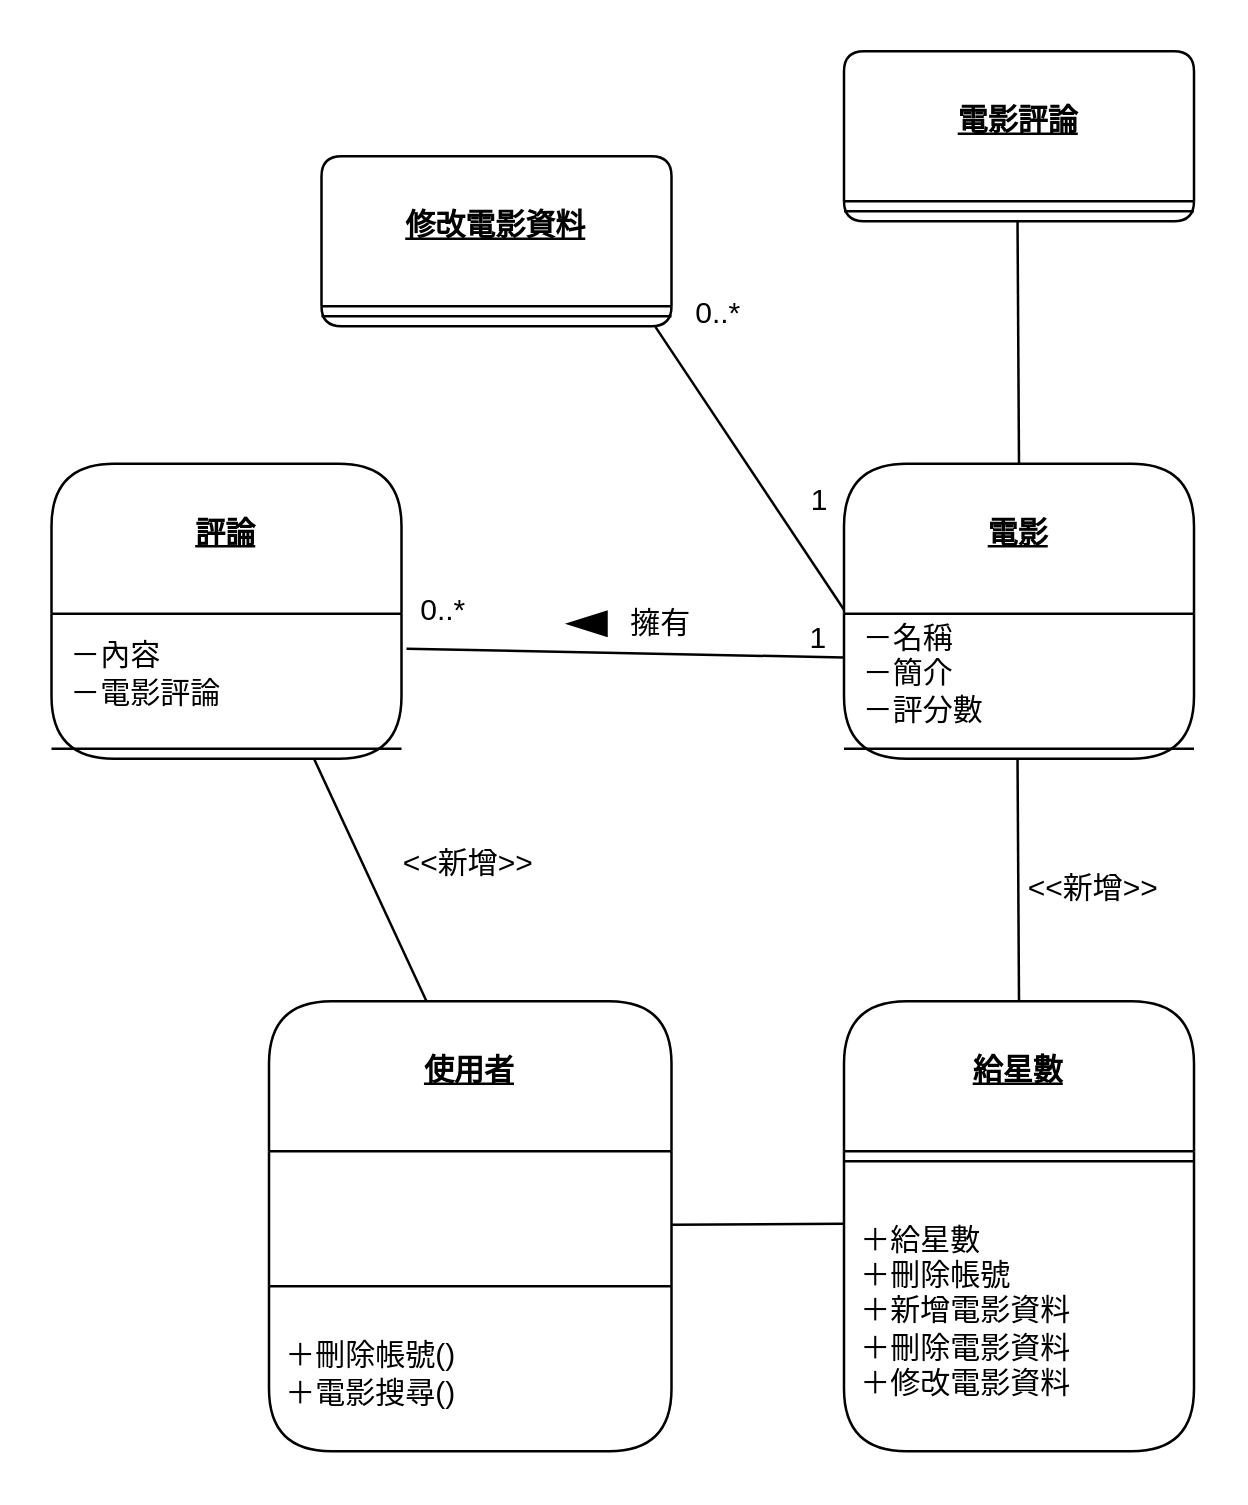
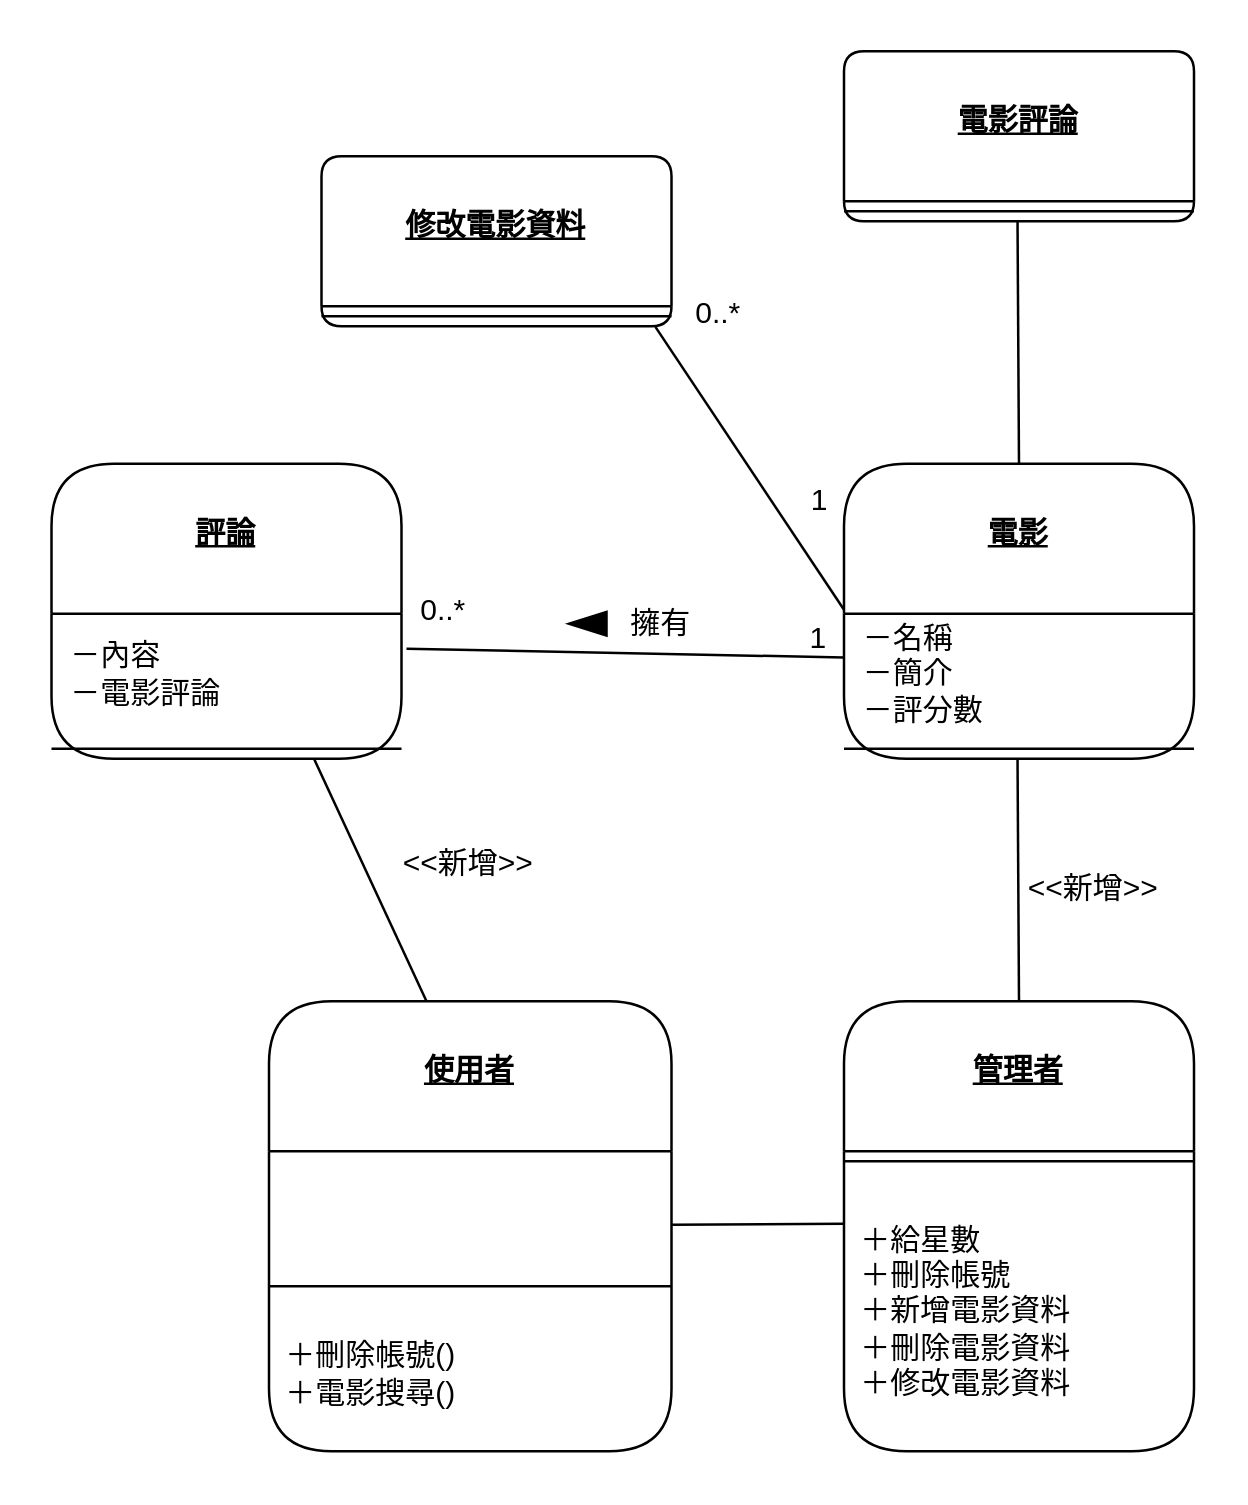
node "給星數": label "給星數" -> "管理者"
